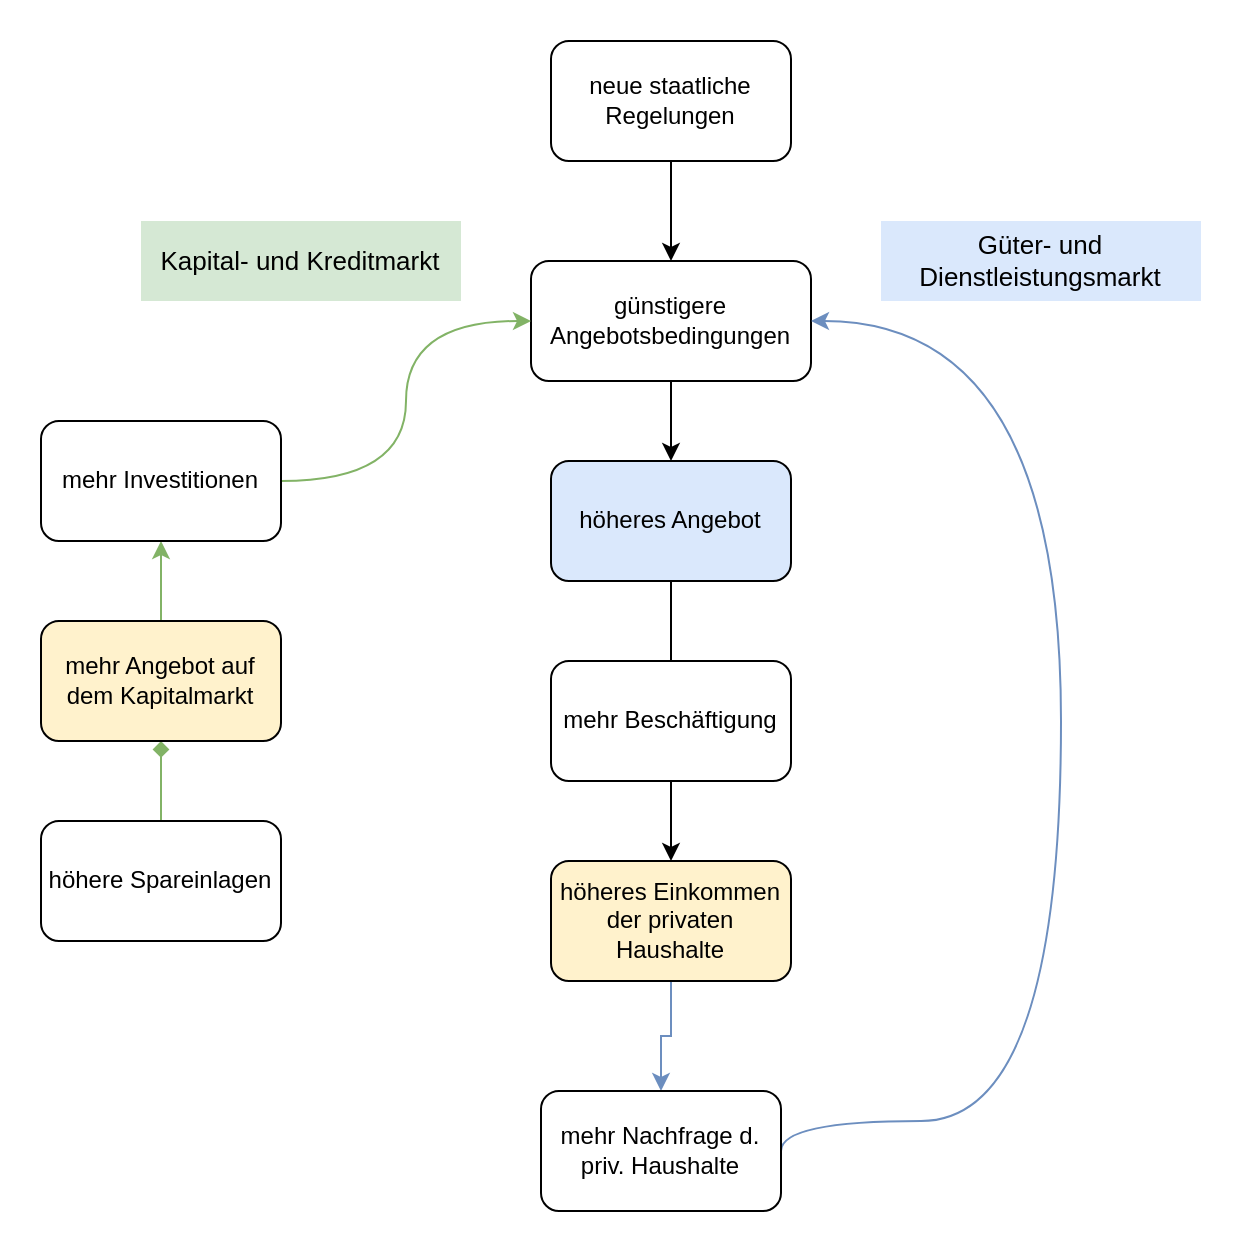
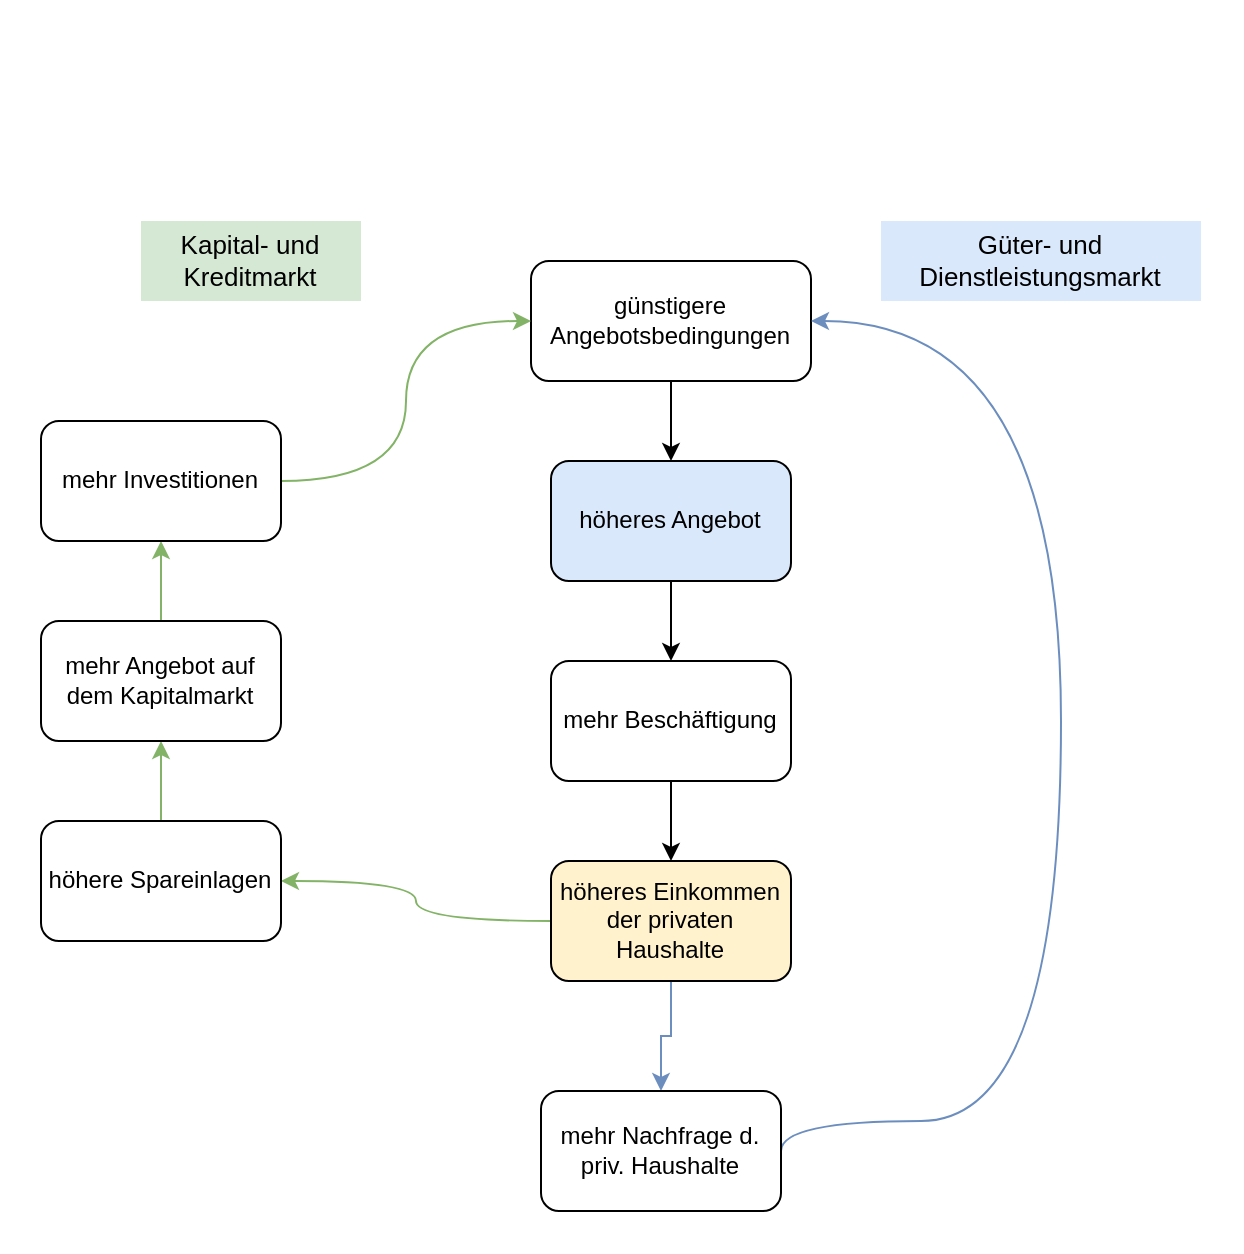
node "neue staatliche Regelungen": removed
edge "neue staatliche Regelungen" -> "günstigere Angebotsbedingungen": removed
node "Kapital- und Kreditmarkt": size 320x80 -> 220x80
edge "höheres Angebot" -- "mehr Beschäftigung": arrowhead none -> classic
node "mehr Angebot auf dem Kapitalmarkt": fillcolor #fff2cc -> #ffffff
edge "höhere Spareinlagen" -> "mehr Angebot auf dem Kapitalmarkt": arrowhead diamond -> classic
edge "höheres Einkommen der privaten Haushalte" -> "höhere Spareinlagen": added
